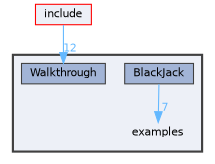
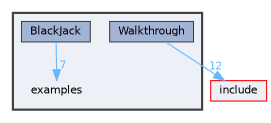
edge "include" -> "Walkthrough": reversed
